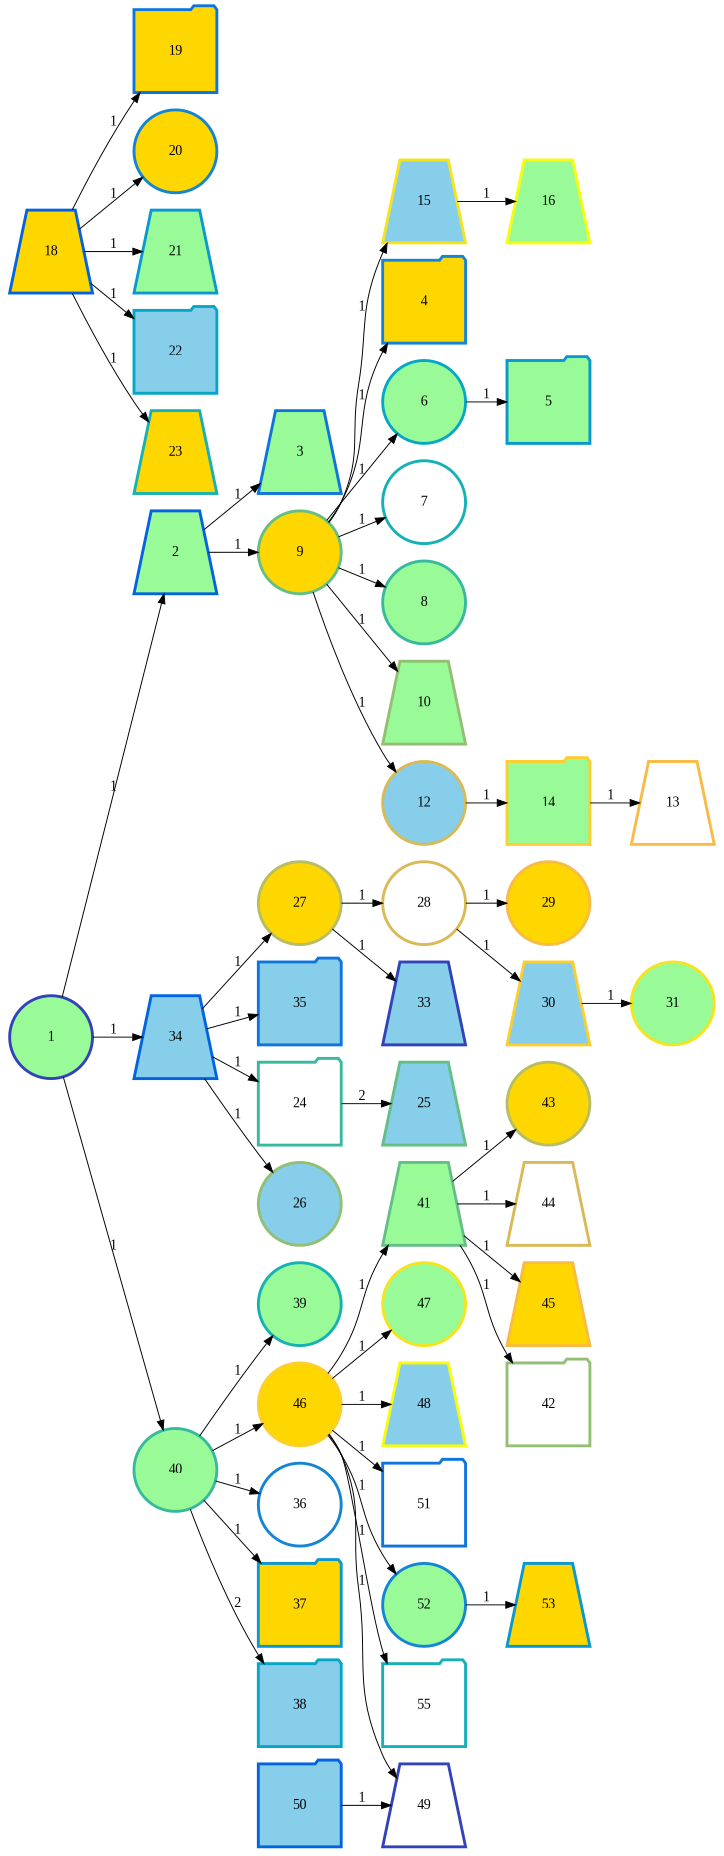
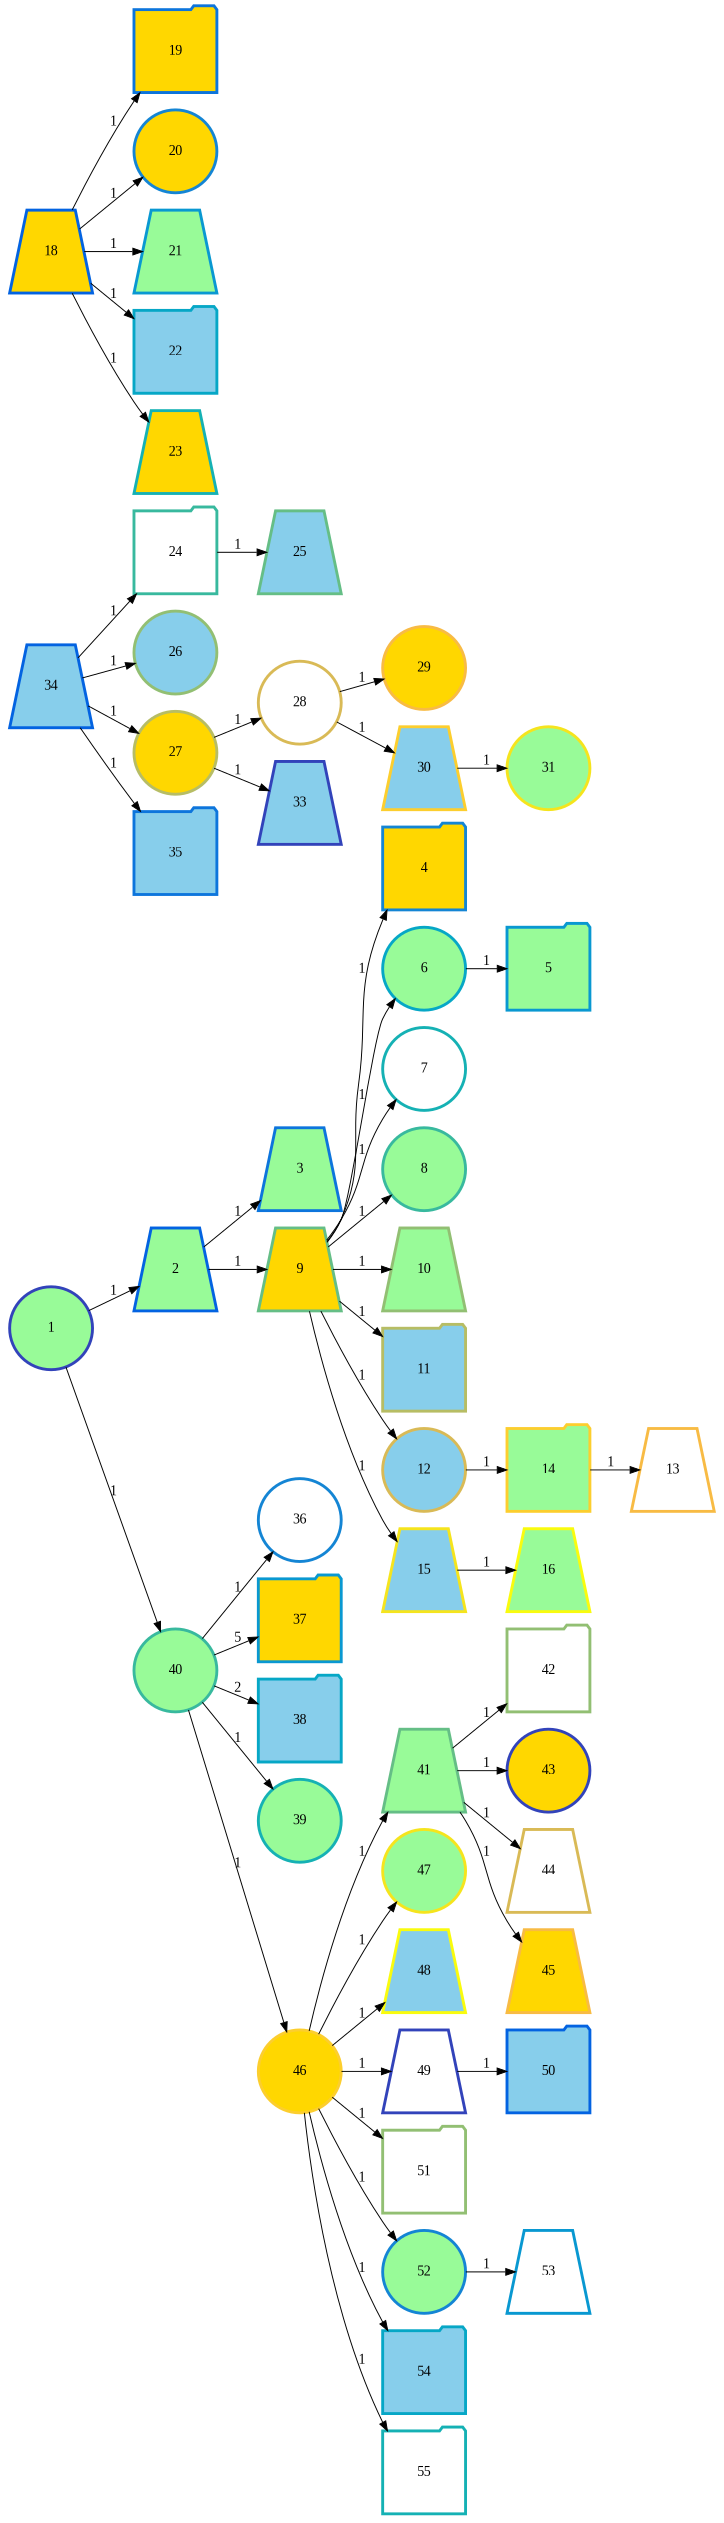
node "9": shape circle -> trapezium
edge "1" -> "34": removed, label "1"
edge "24" -> "25": label "2" -> "1"
node "43": color #b7bd64 -> #3243ba
node "11": added
node "51": color #0d75dc -> #92bf73
edge "40" -> "37": label "1" -> "5"
node "53": fillcolor gold -> white
edge "50" -> "49": reversed
node "54": added
